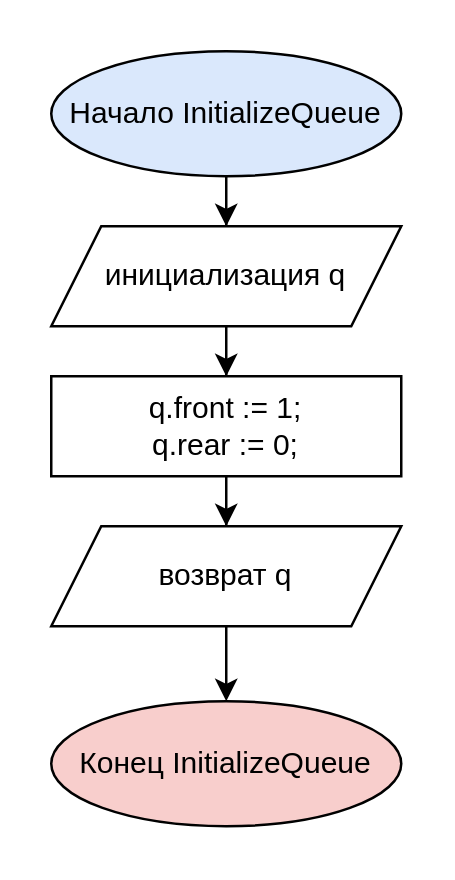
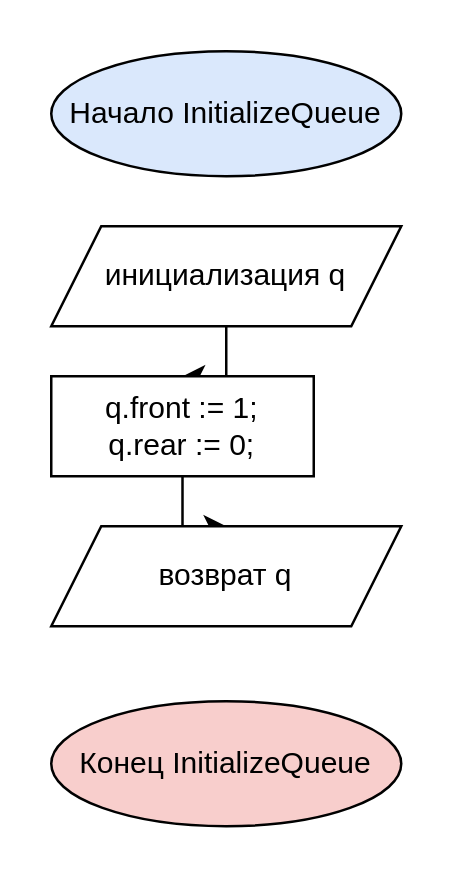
edge "Начало InitializeQueue" -> "инициализация q": removed
node "q.front := 1; q.rear := 0;": size 350x100 -> 263x100
edge "возврат q" -> "Конец InitializeQueue": removed
